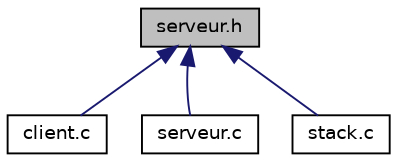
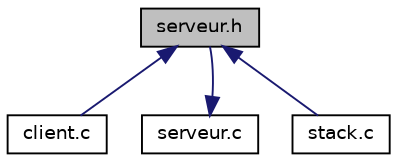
edge "serveur.c" -> "serveur.h": reversed
